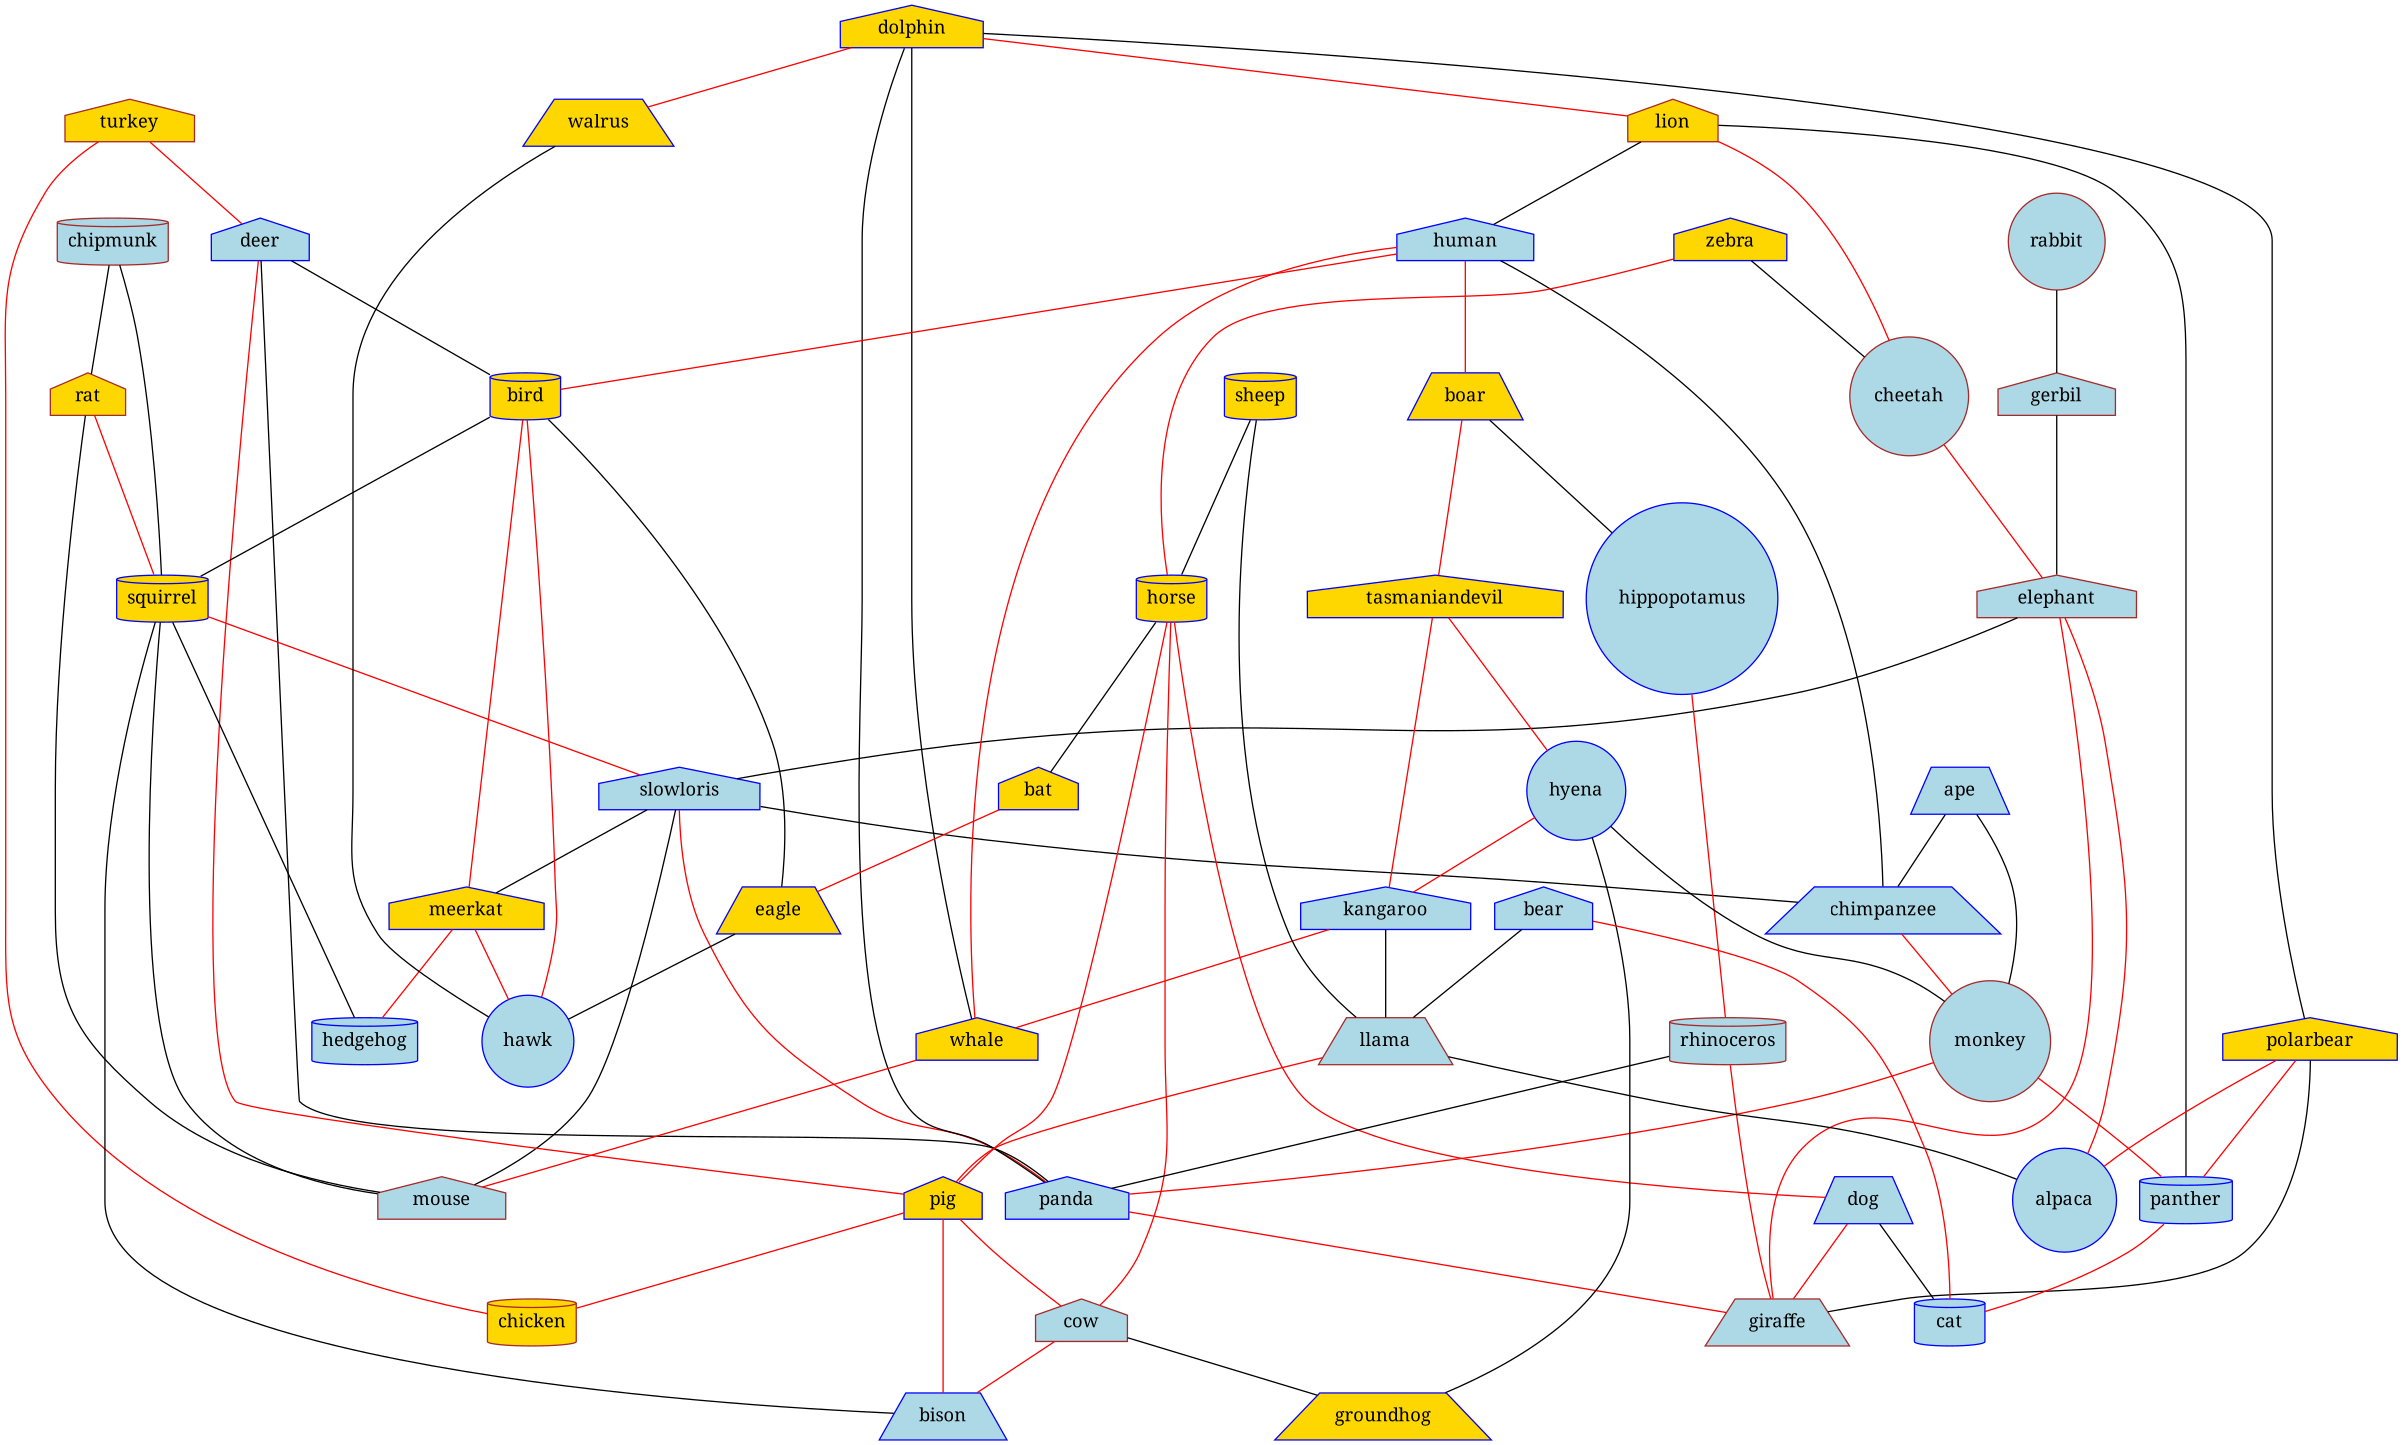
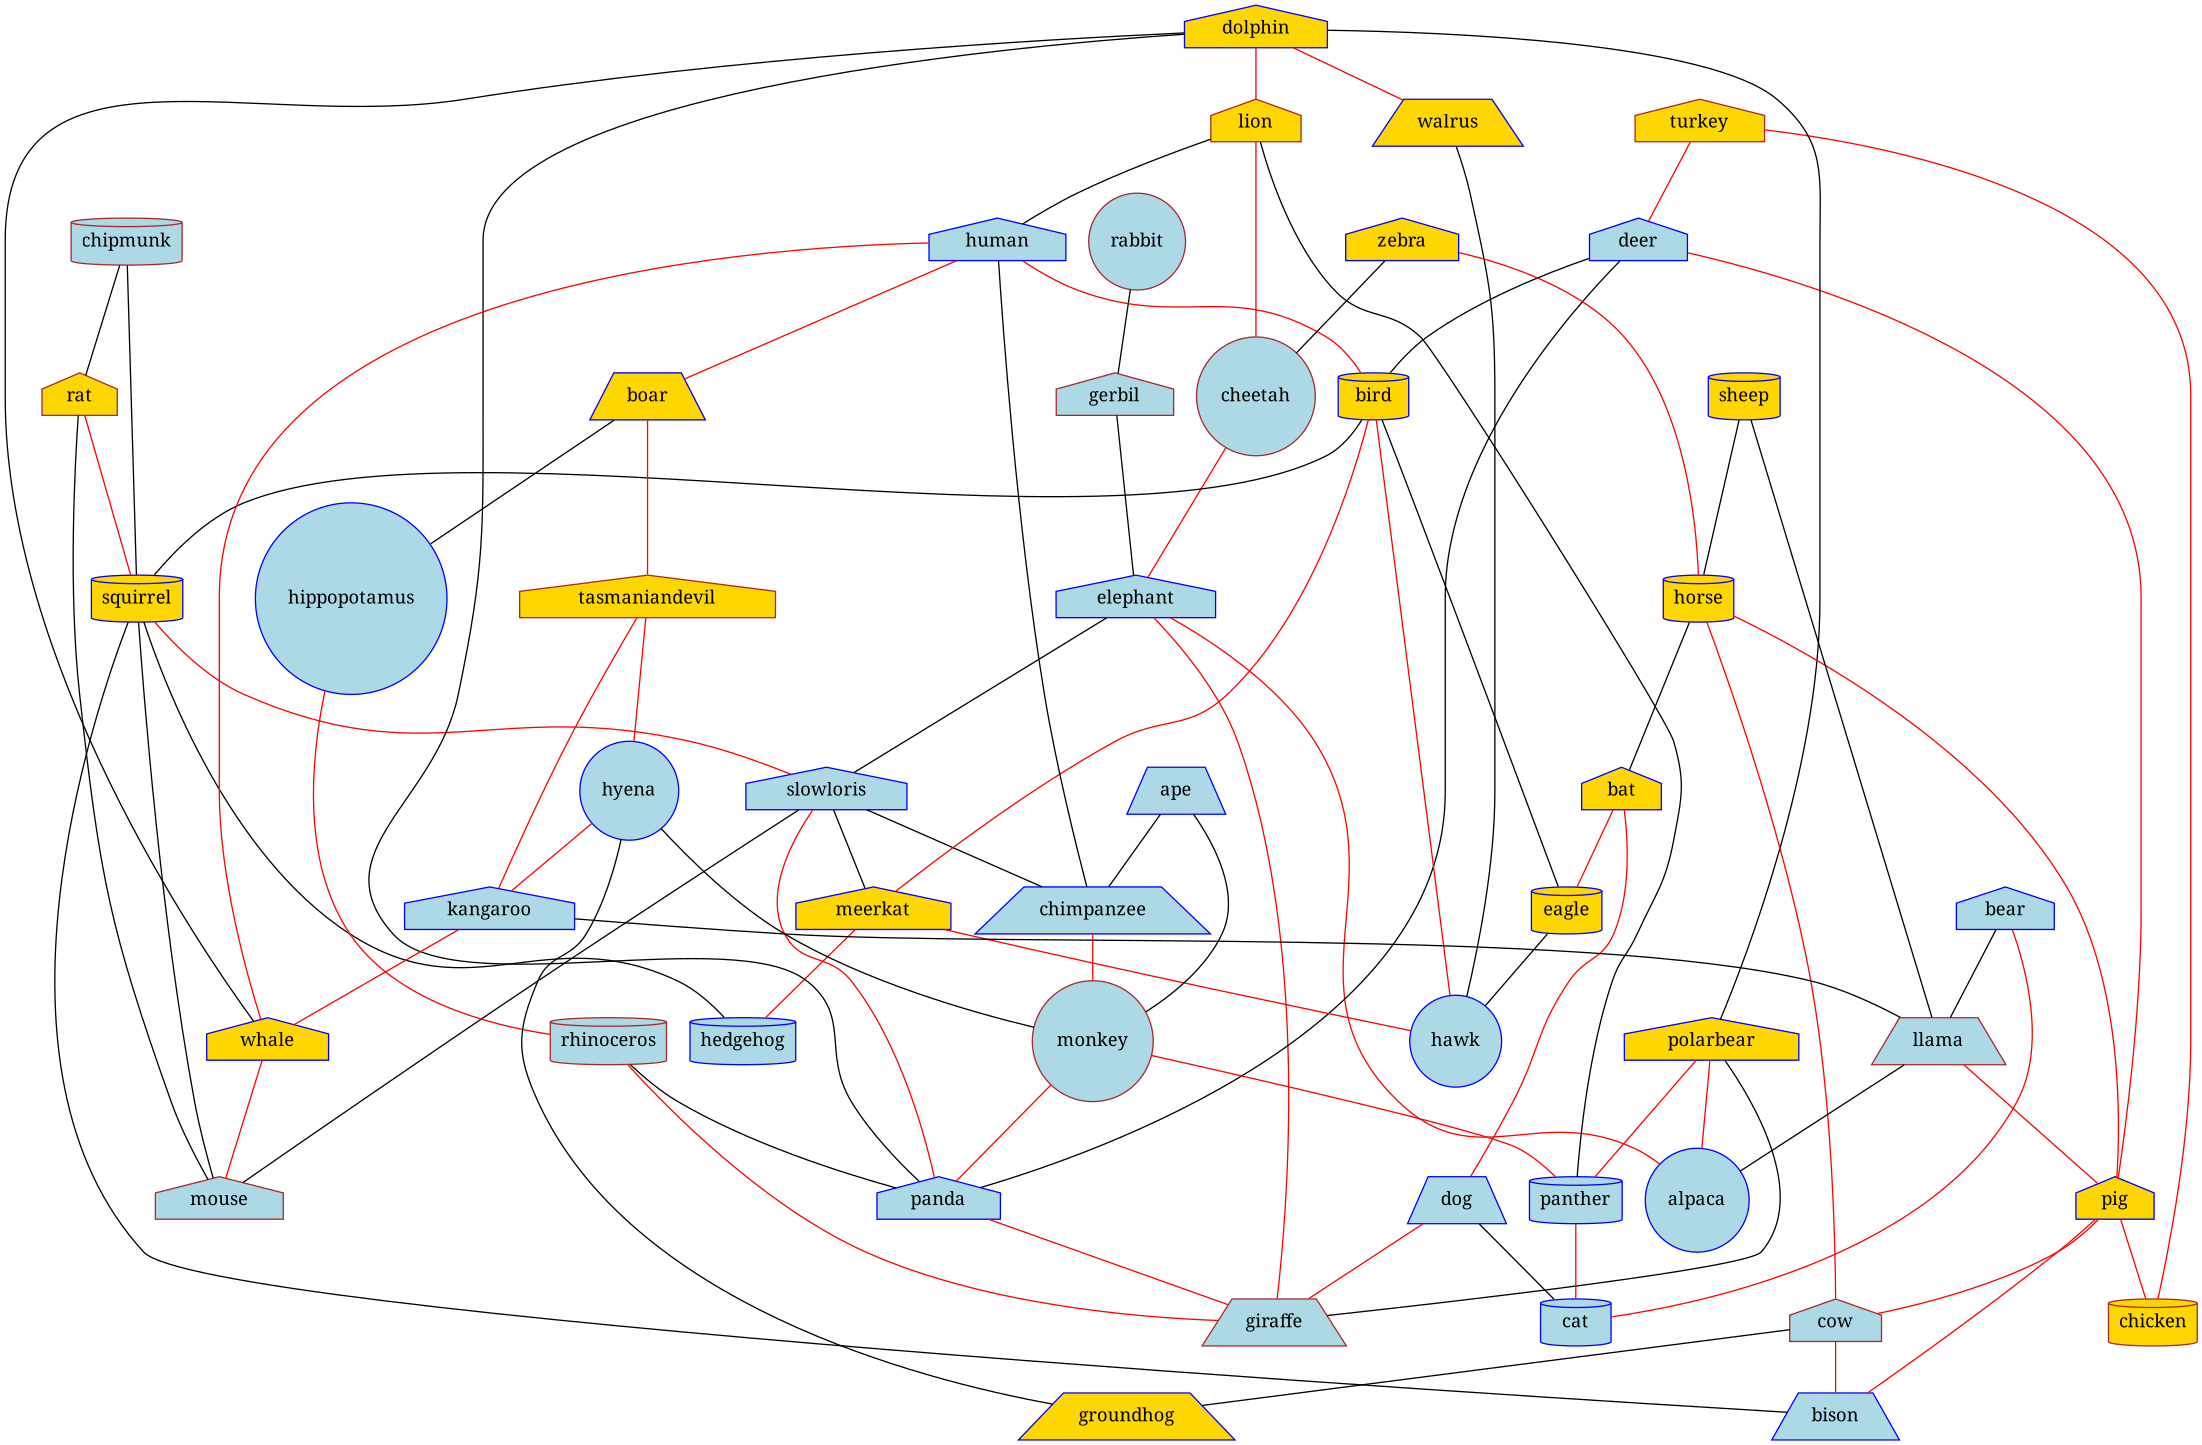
node "tasmaniandevil": color blue -> brown
node "elephant": color brown -> blue
node "eagle": shape trapezium -> cylinder
edge "horse" -- "dog": now "bat" -- "dog"
